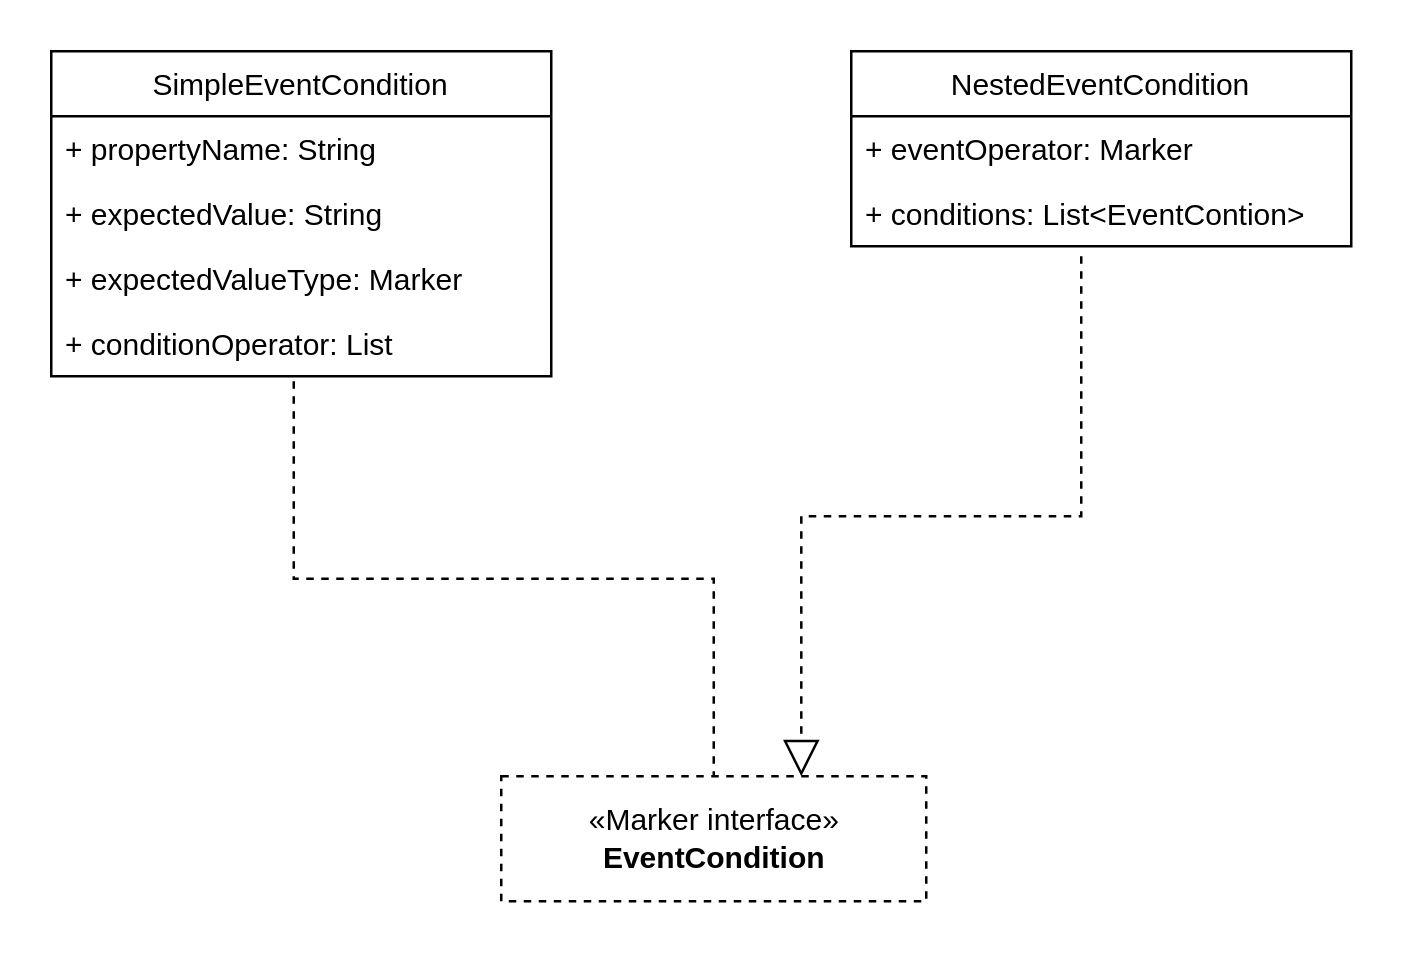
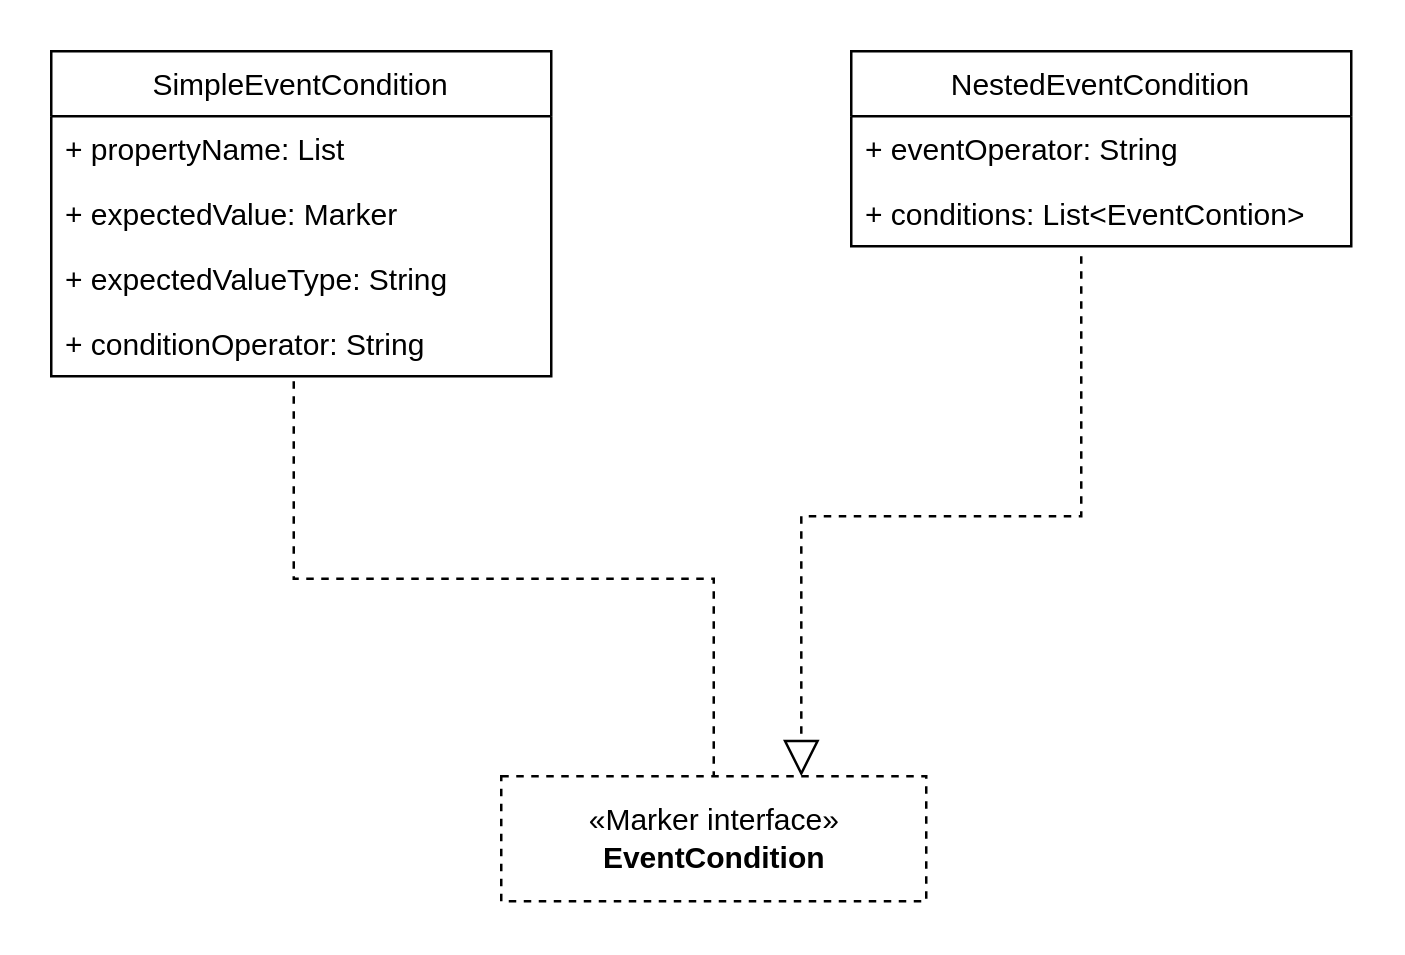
node "+ propertyName: String": label "+ propertyName: String" -> "+ propertyName: List"
node "+ eventOperator: Marker": label "+ eventOperator: Marker" -> "+ eventOperator: String"
node "+ expectedValue: String": label "+ expectedValue: String" -> "+ expectedValue: Marker"
node "+ expectedValueType: Marker": label "+ expectedValueType: Marker" -> "+ expectedValueType: String"
node "+ conditionOperator: List": label "+ conditionOperator: List" -> "+ conditionOperator: String"
